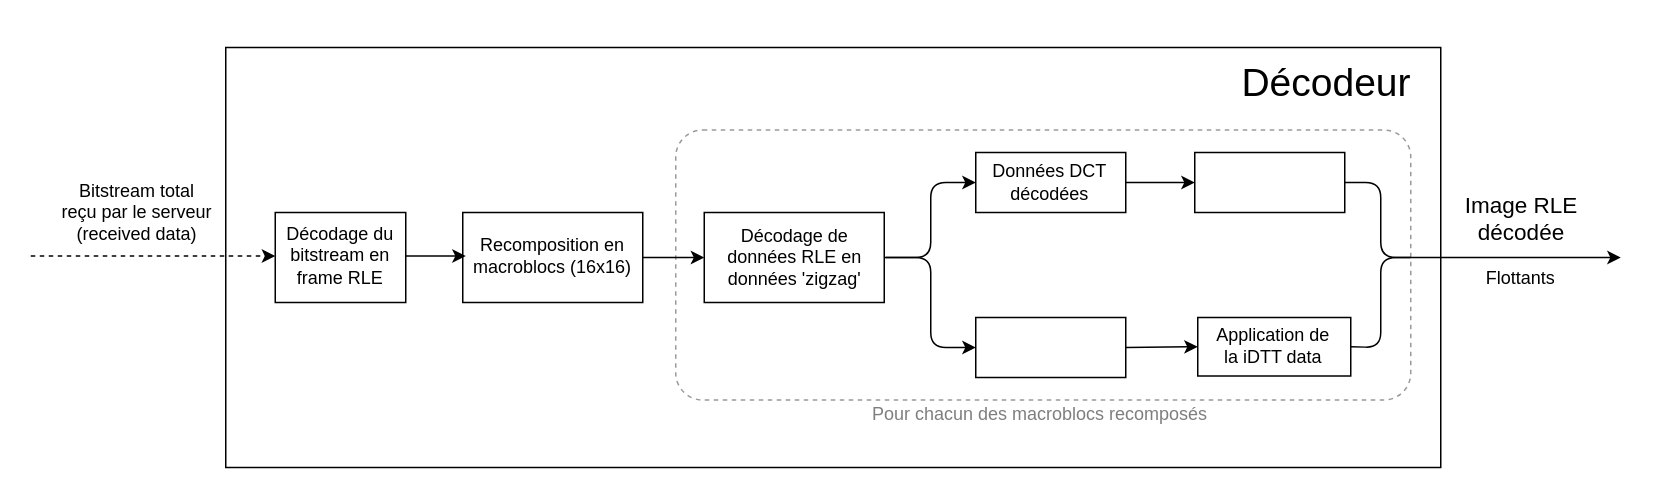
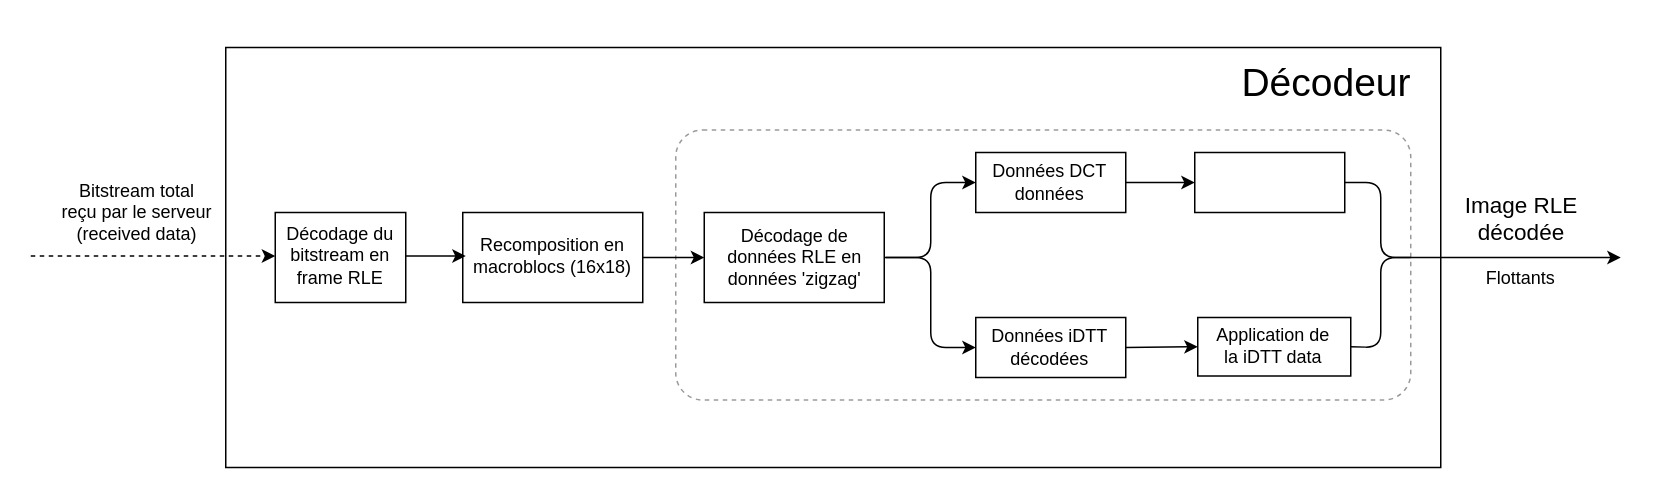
node "Données DCT décodées": label "Données DCT décodées" -> "Données DCT données"
node "Recomposition en macroblocs (16x16)": label "Recomposition en macroblocs (16x16)" -> "Recomposition en macroblocs (16x18)"
node "Données iDTT décodées": added
node "Pour chacun des macroblocs recomposés": removed
